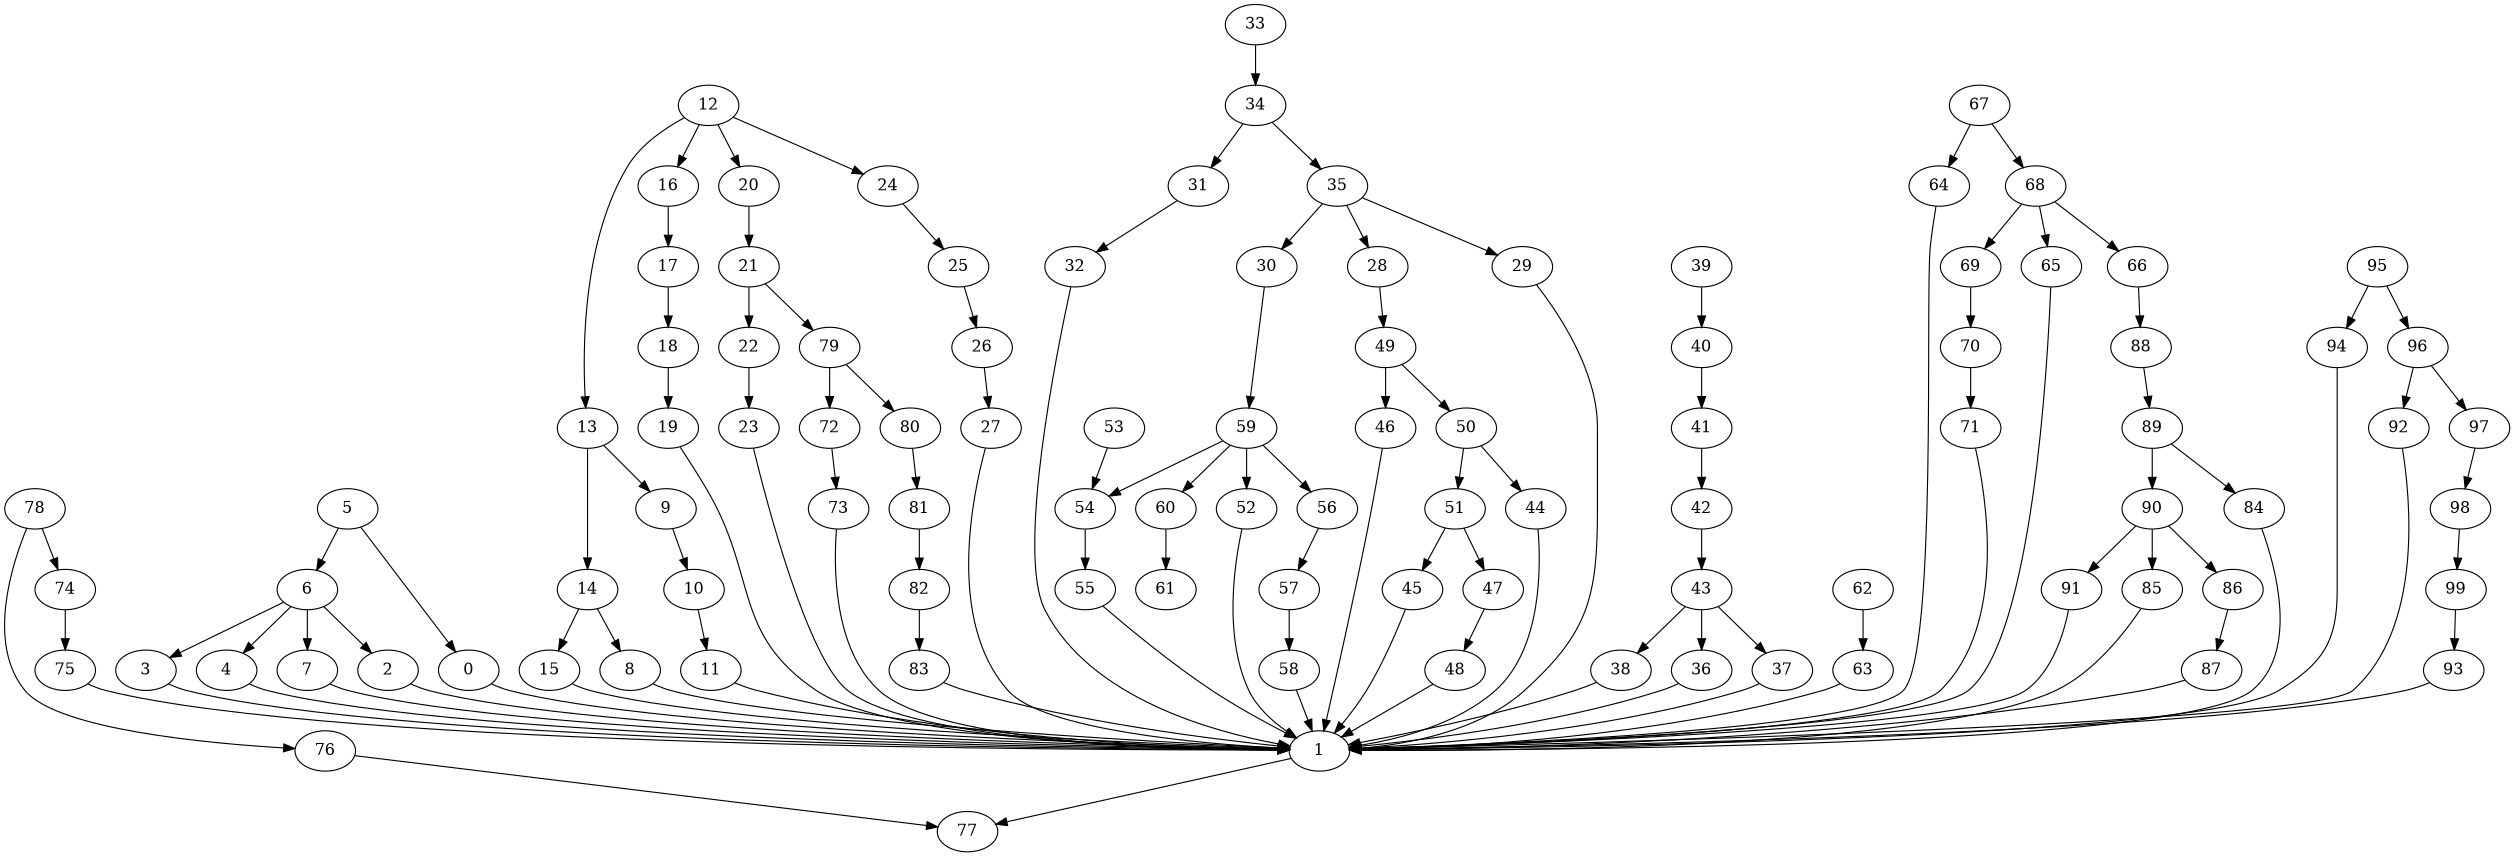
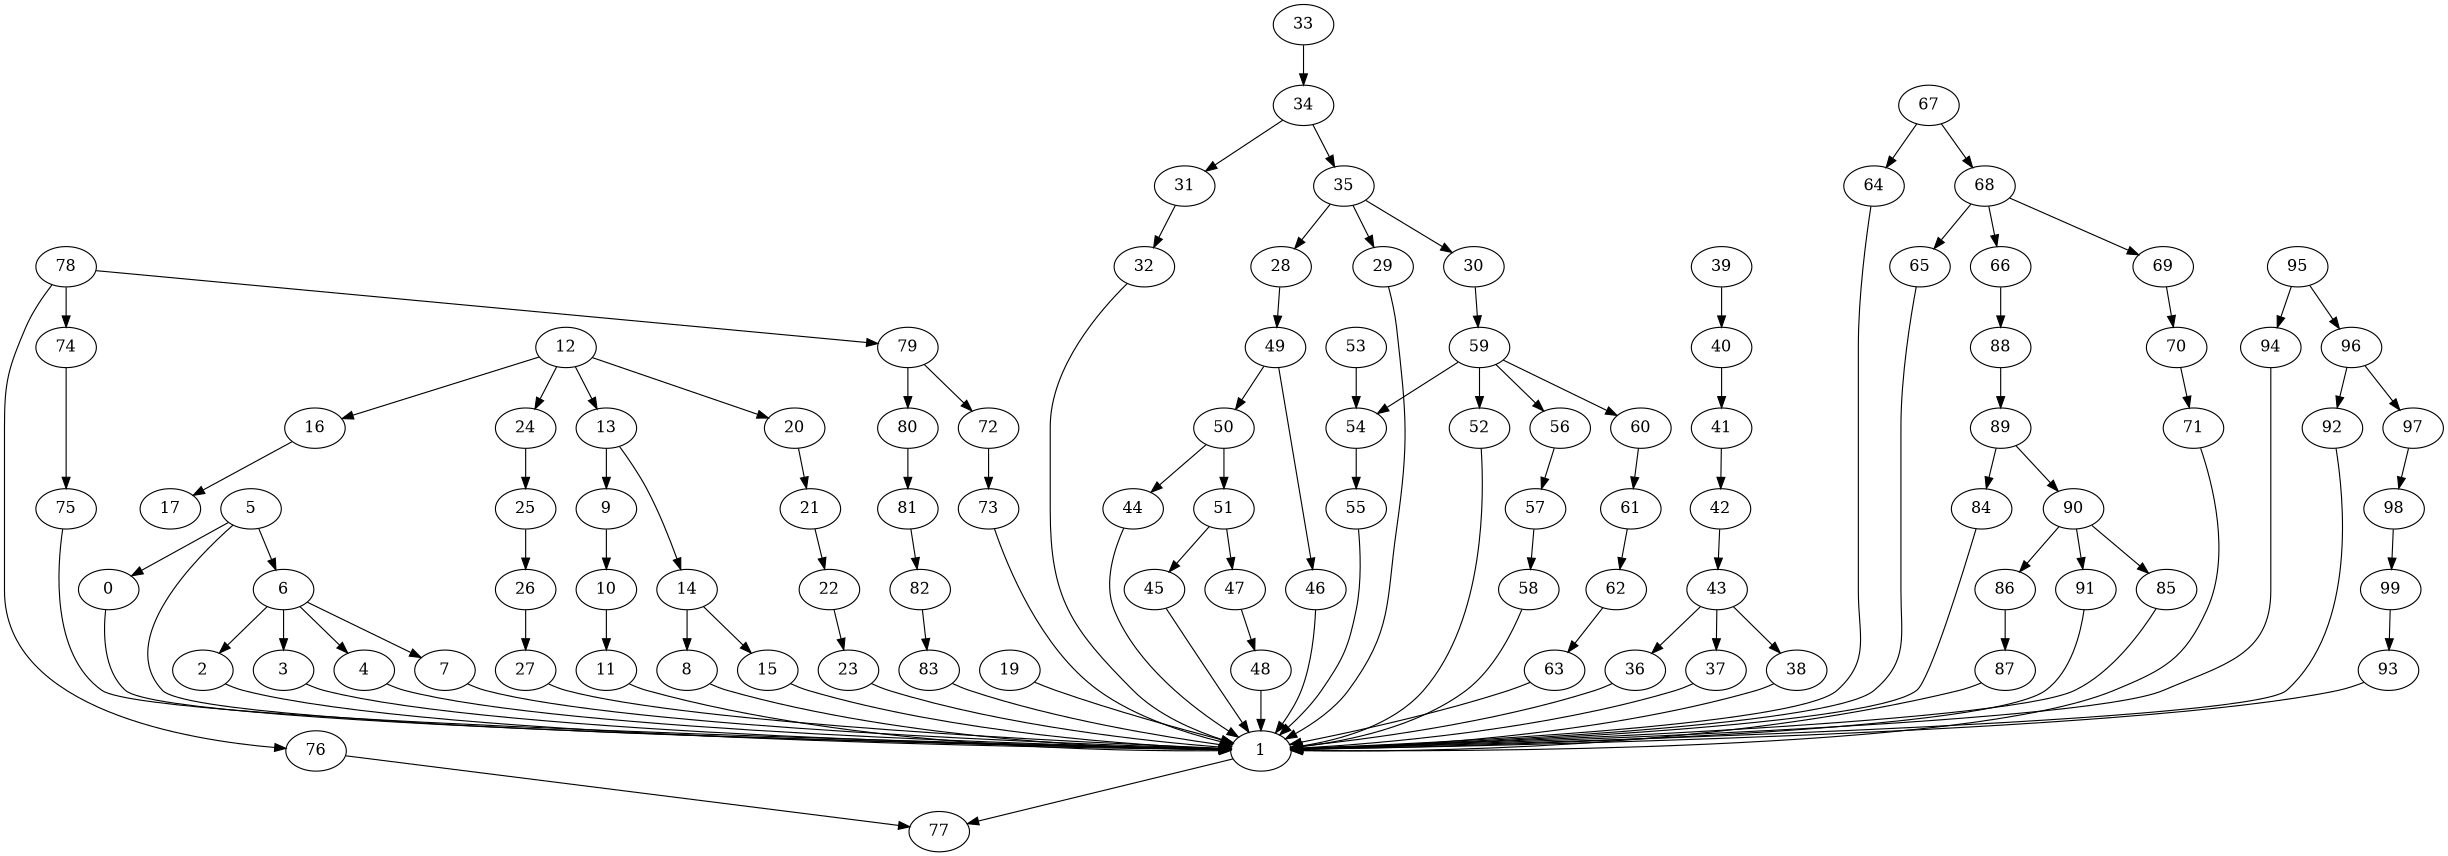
edge "21" -> "79": now "78" -> "79"
node "18": removed
edge "61" -> "62": added
edge "5" -> "1": added
